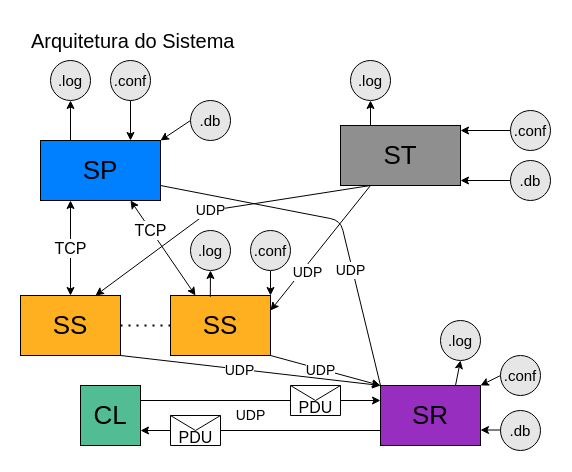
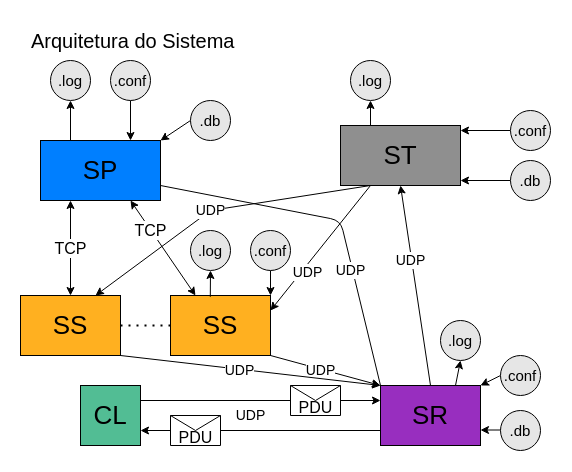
edge "SR" -> "ST": added, label "UDP"
